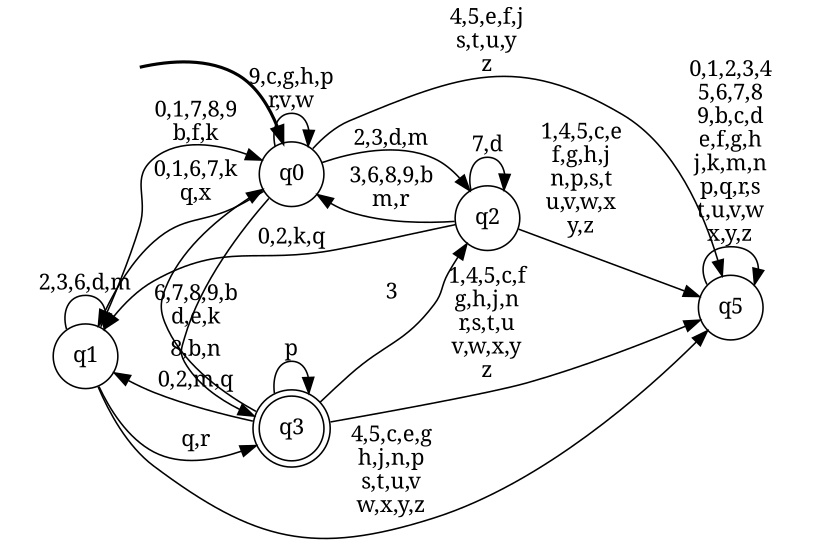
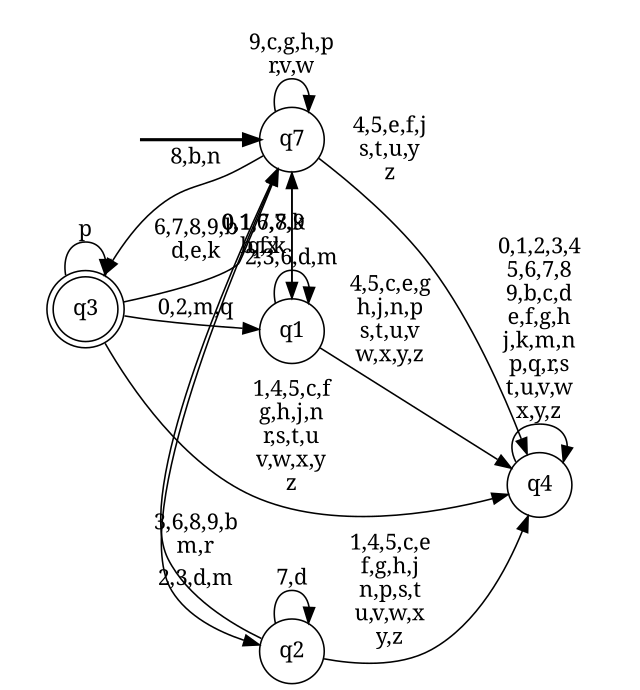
node "q0": label "q0" -> "q7"
edge "q2" -> "q1": removed, label "0,2,k,q"
node "q5": label "q5" -> "q4"
edge "q3" -> "q2": removed, label "3"
edge "q1" -> "q3": removed, label "q,r"
